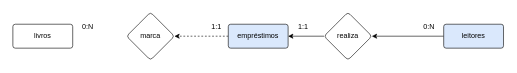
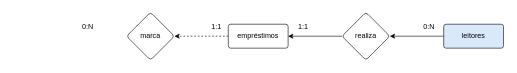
node "livros": removed
node "empréstimos": fillcolor #dae8fc -> #ffffff
node "realiza": moved (348, 36) -> (366, 36)
